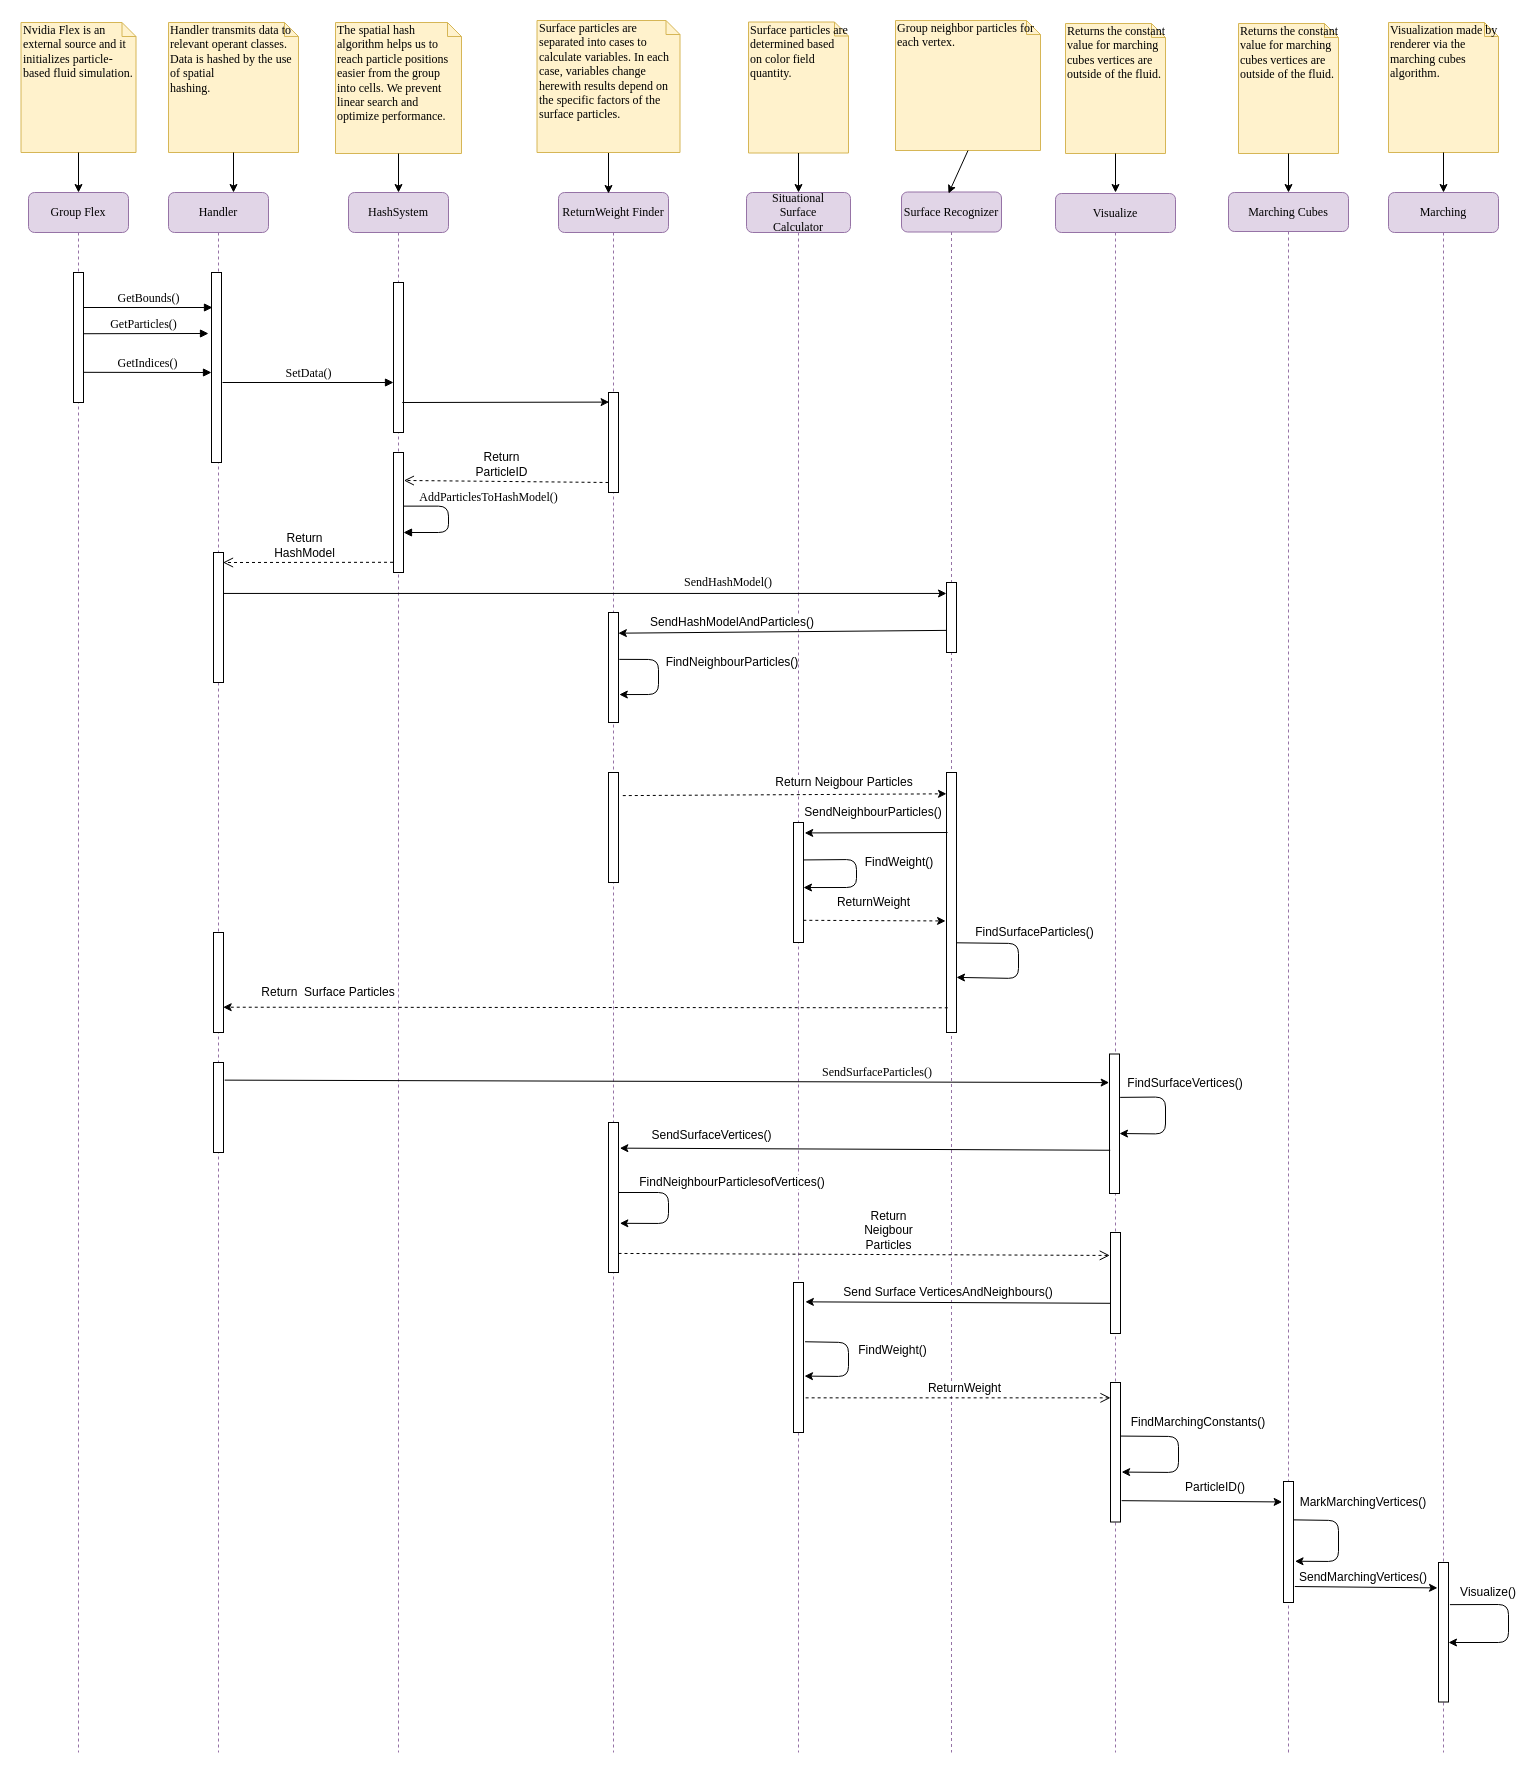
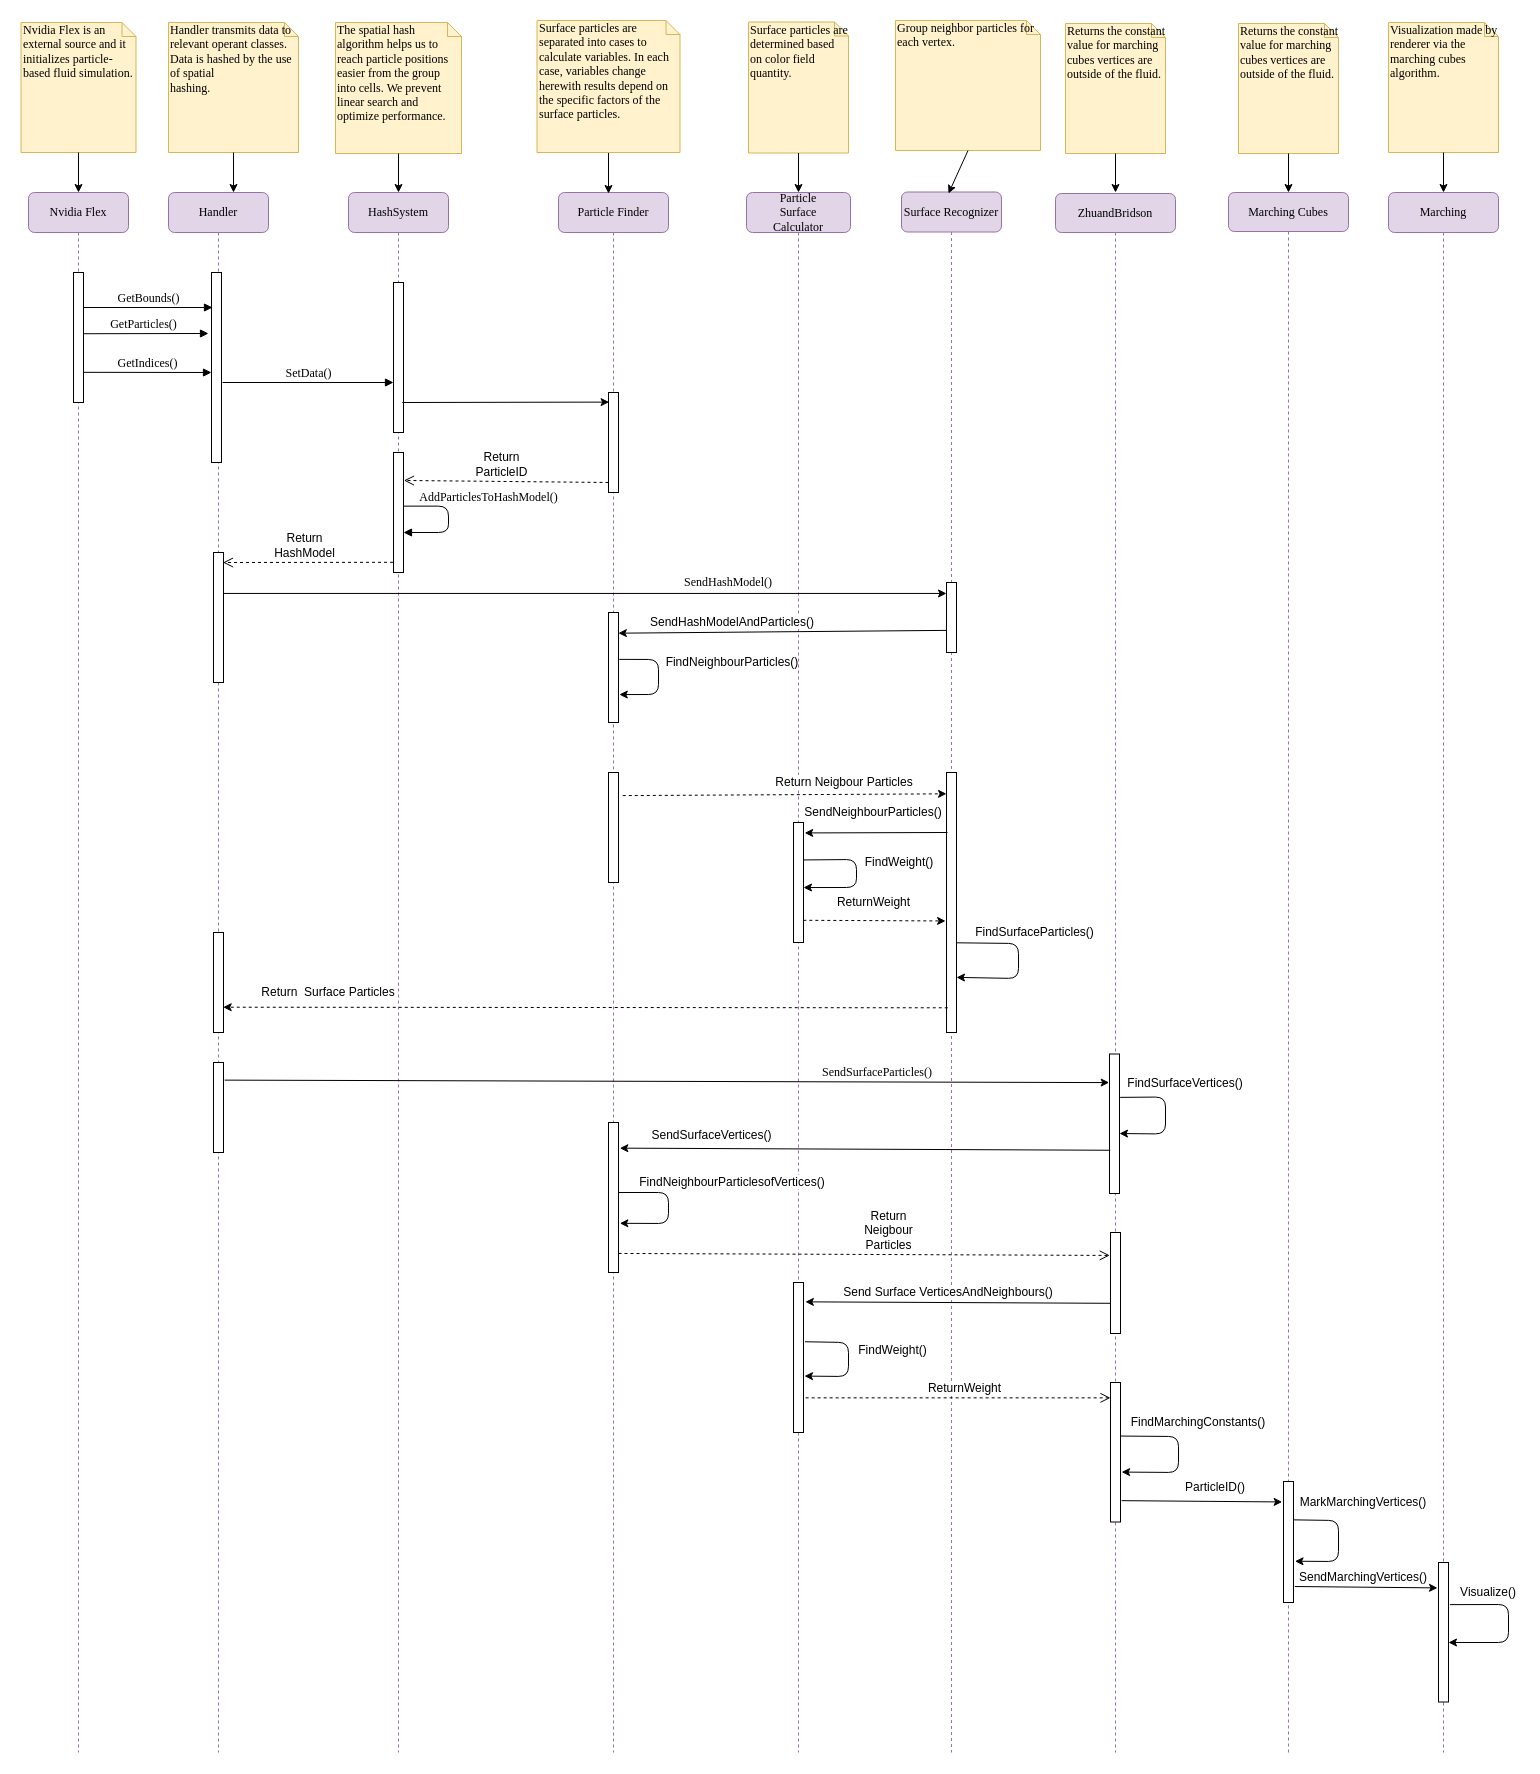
node "Group Flex": label "Group Flex" -> "Nvidia Flex"
node "ReturnWeight Finder": label "ReturnWeight Finder" -> "Particle Finder"
node "Situational Surface Calculator": label "Situational Surface Calculator" -> "Particle Surface Calculator"
node "Visualize": label "Visualize" -> "ZhuandBridson"
